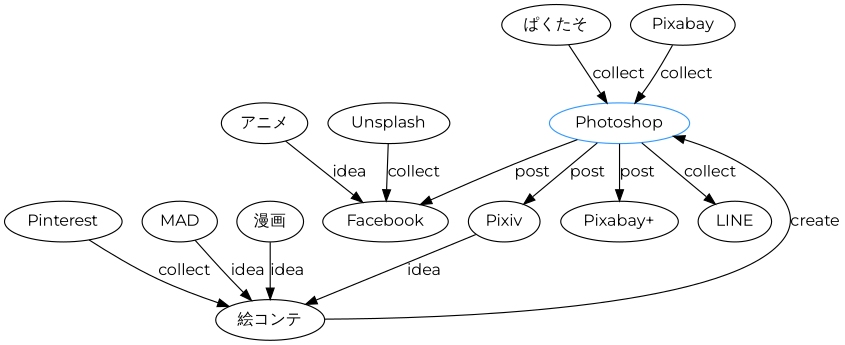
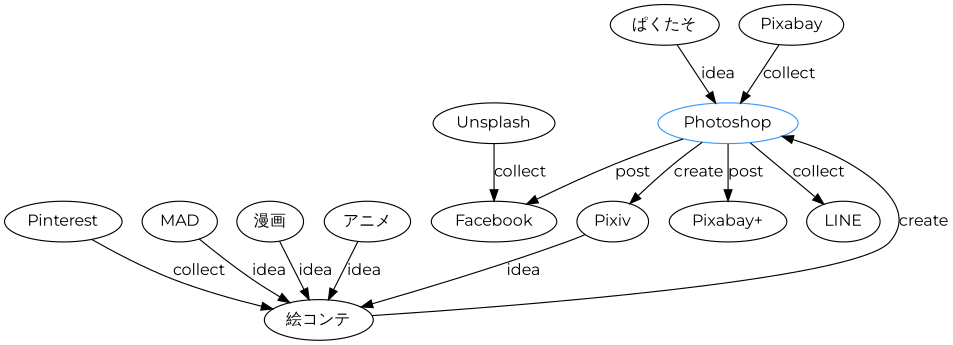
edge "ぱくたそ" -> "Photoshop": label "collect" -> "idea"
edge "アニメ" -> "Facebook": now "アニメ" -> "絵コンテ"
edge "Photoshop" -> "Pixiv": label "post" -> "create"
